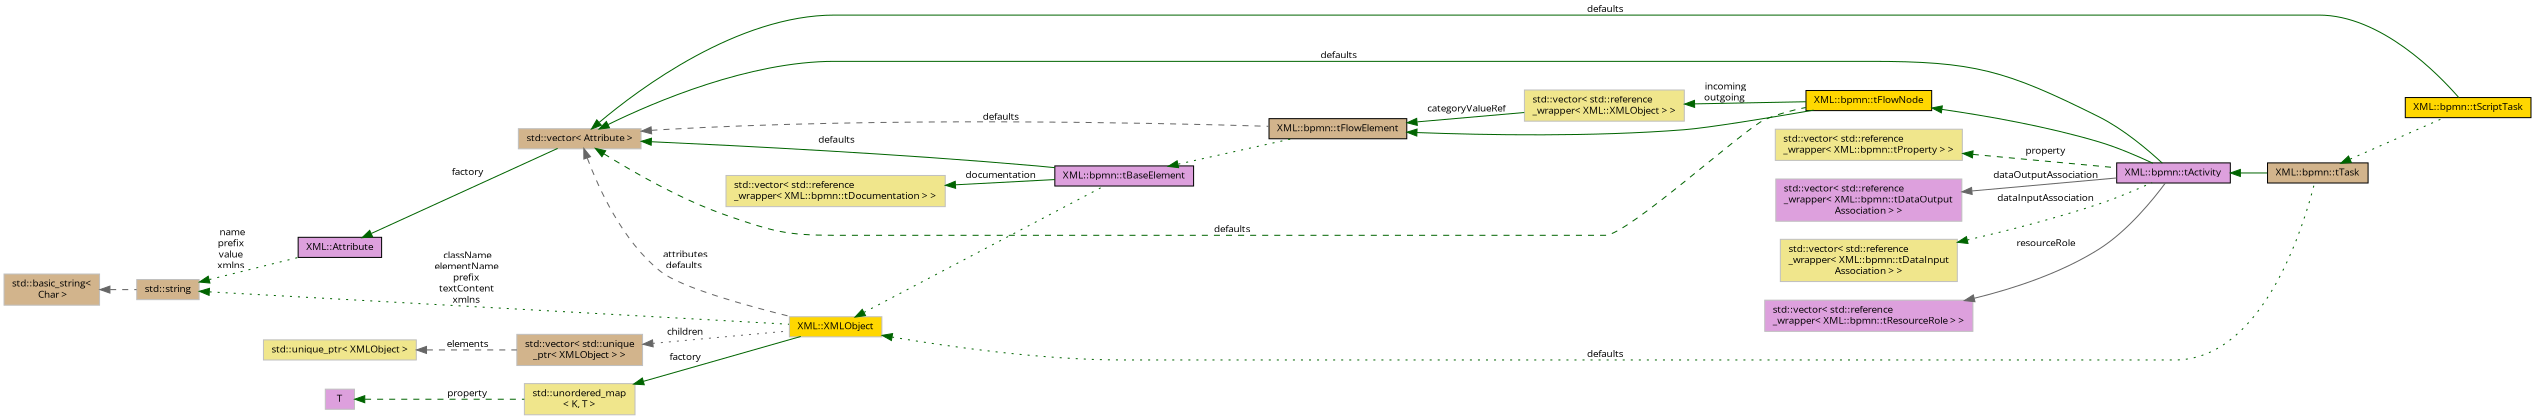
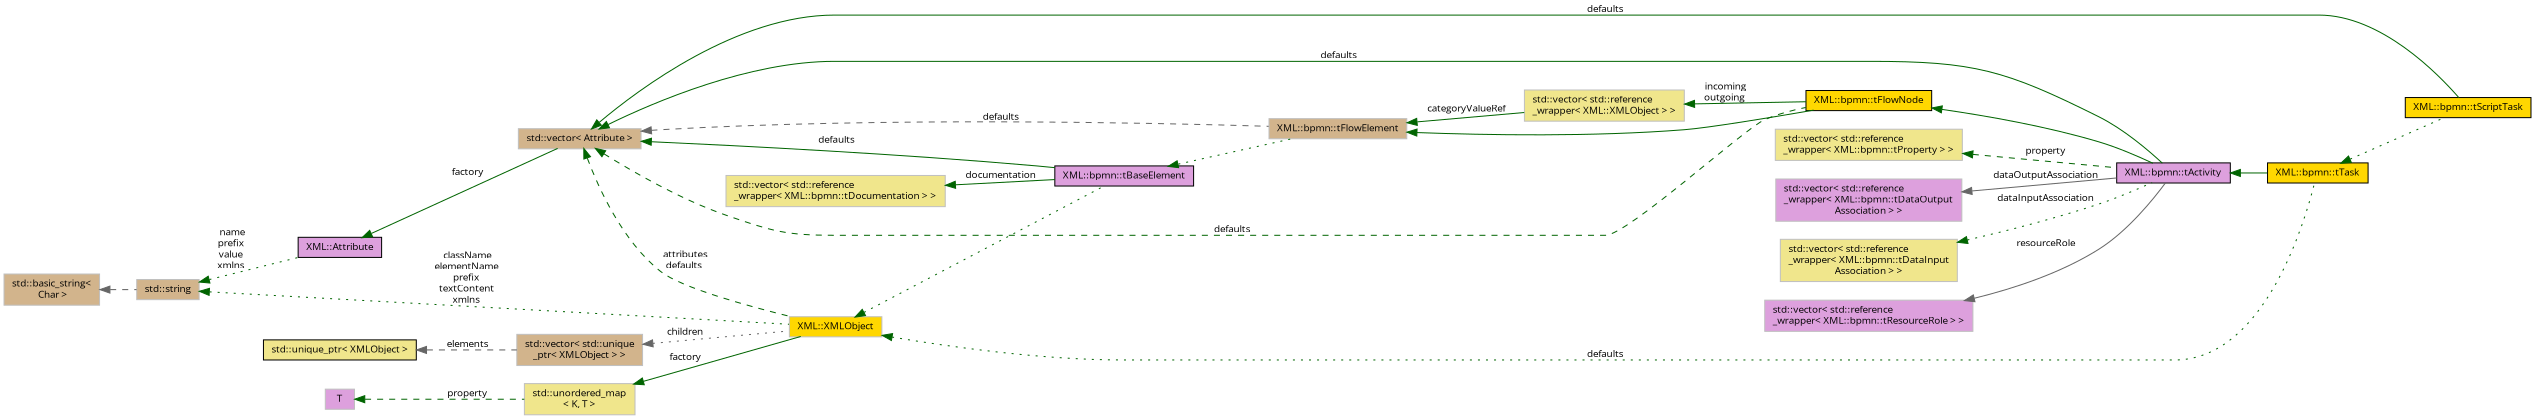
node "XML::bpmn::tFlowElement": color black -> grey75
node "XML::bpmn::tTask": fillcolor tan -> gold
edge "XML::XMLObject" -> "std::vector< Attribute >": color gray40 -> darkgreen
node "std::unique_ptr< XMLObject >": color grey75 -> black
